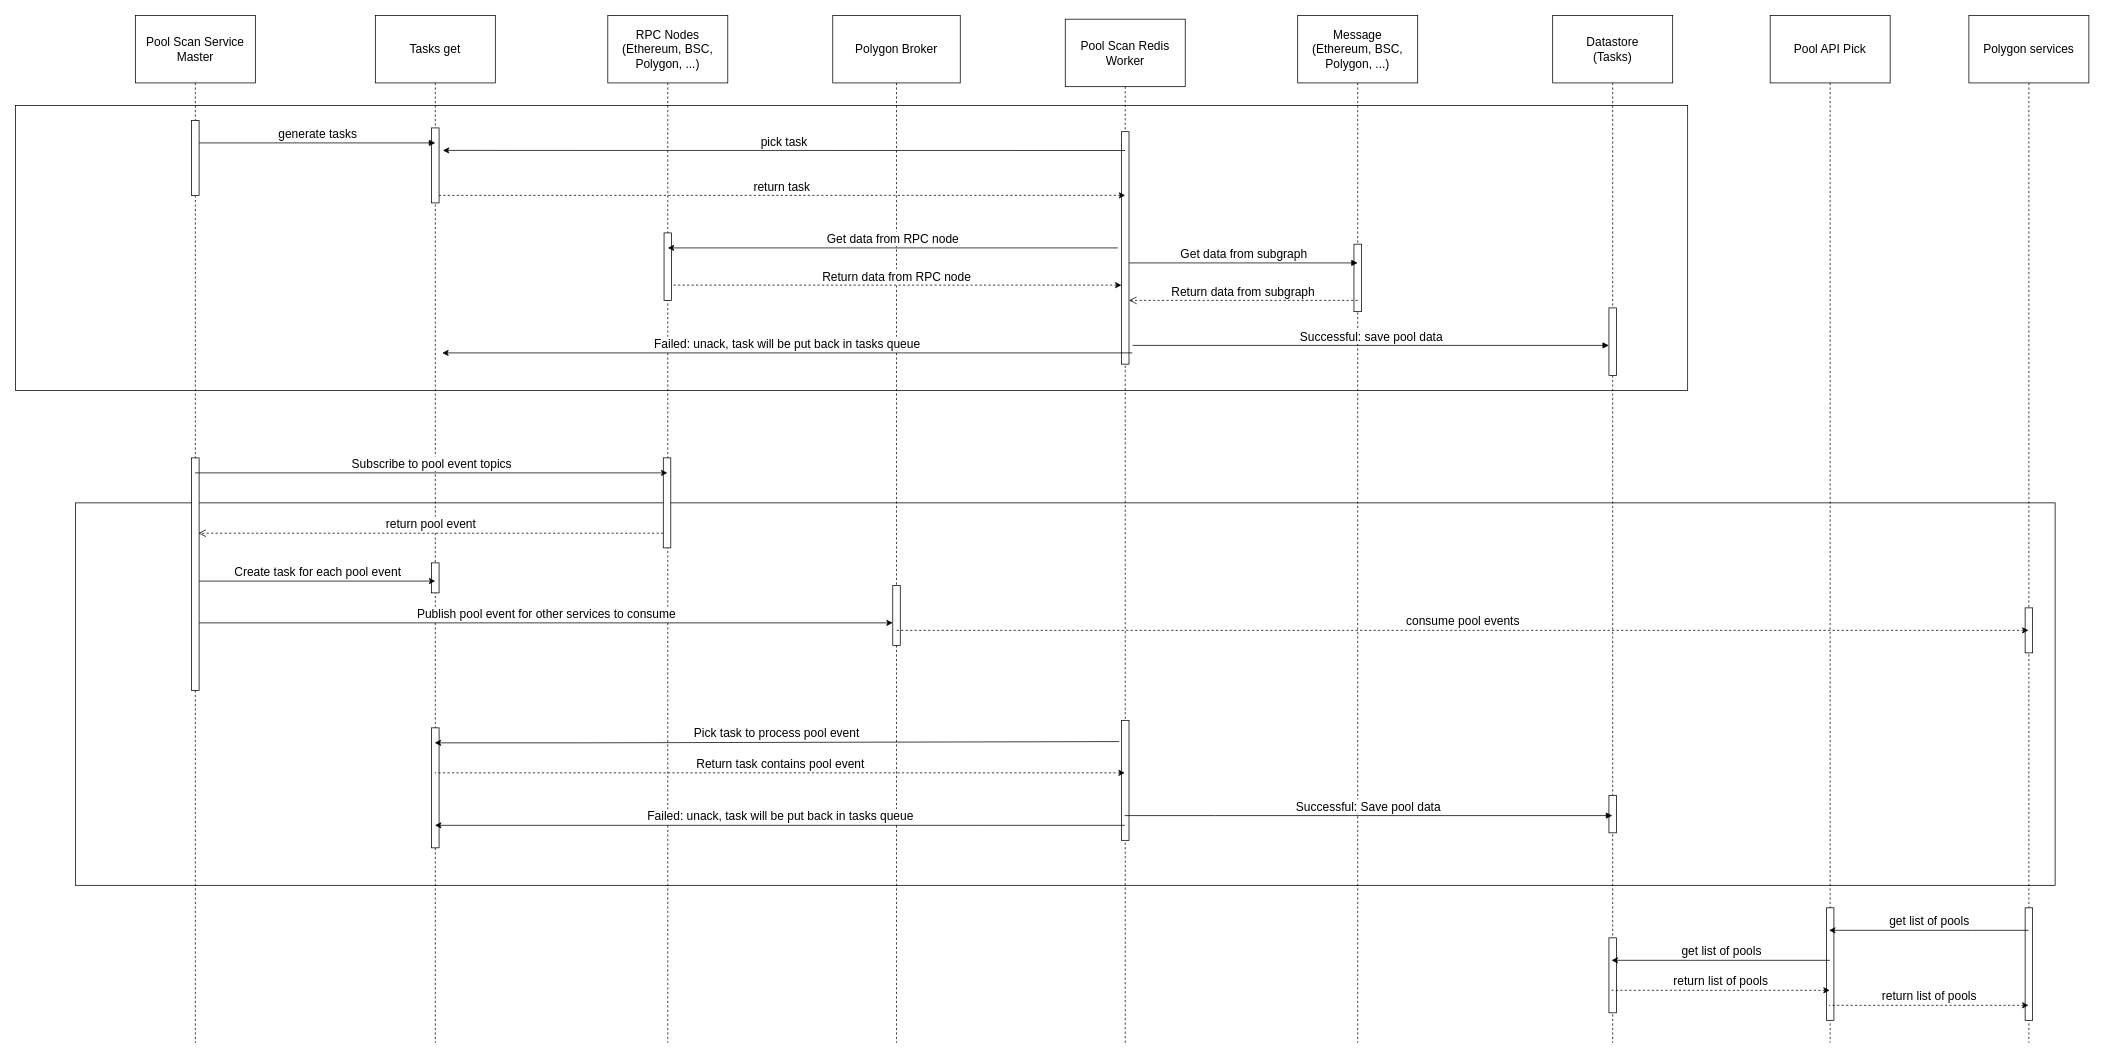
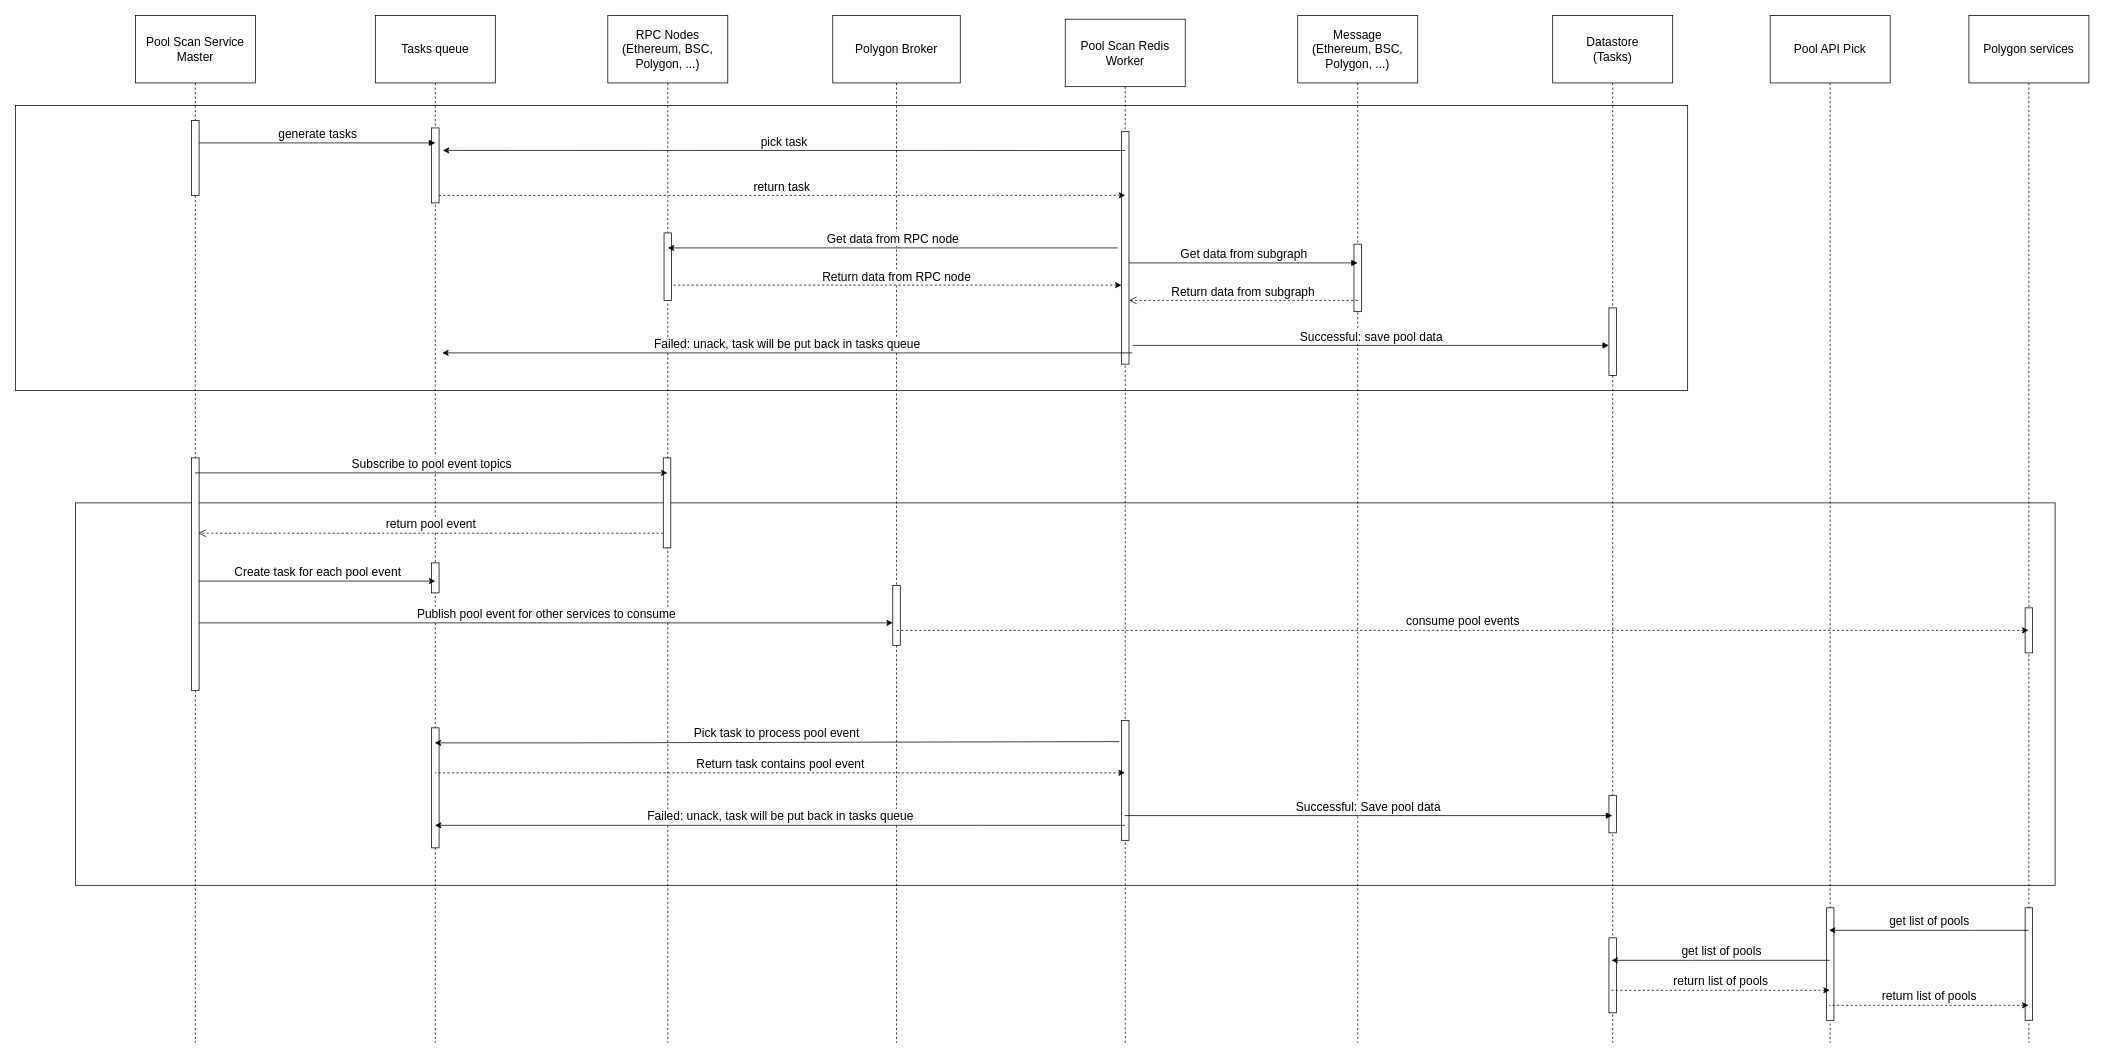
node "Tasks get": label "Tasks get" -> "Tasks queue"
